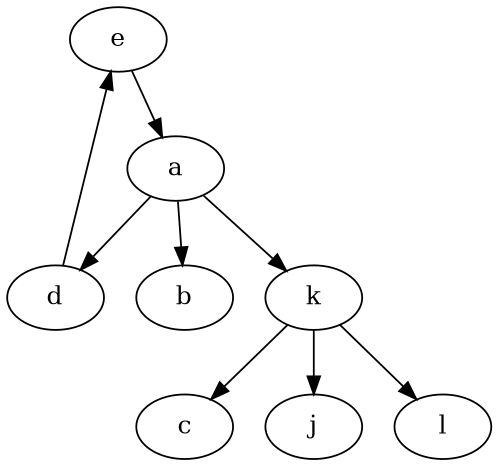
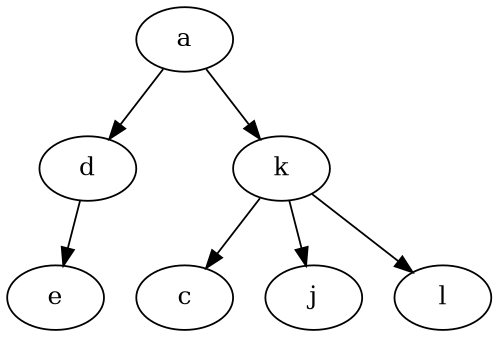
edge "e" -> "a": removed
node "b": removed
